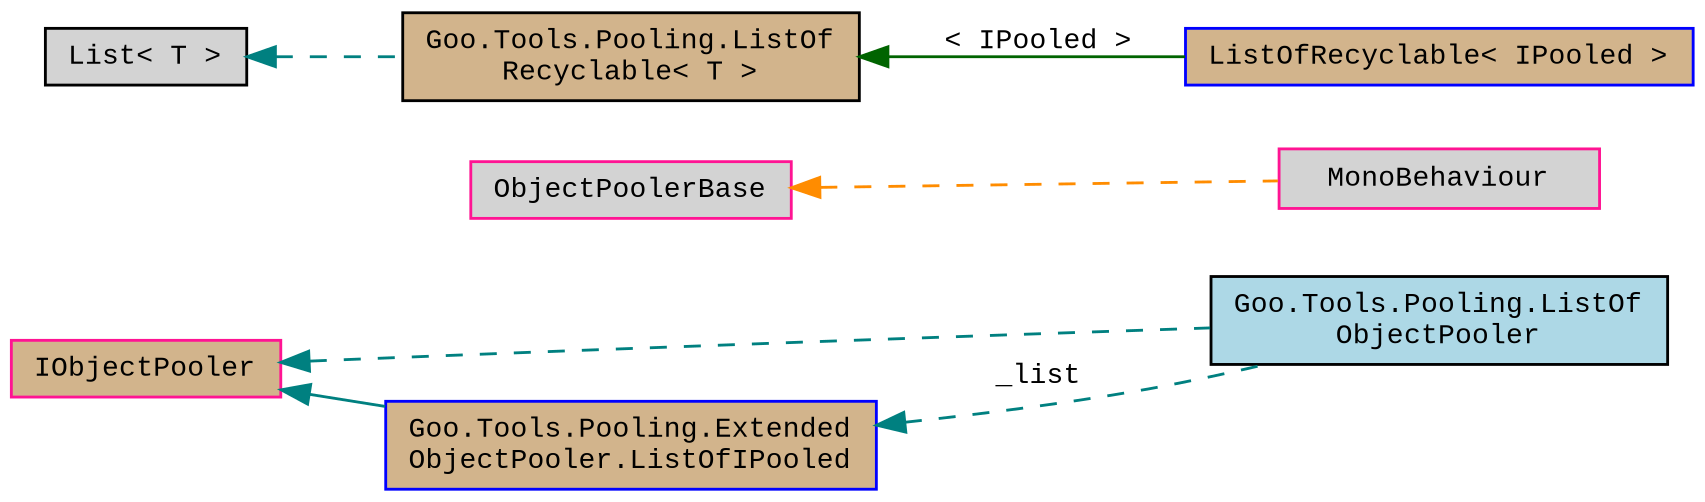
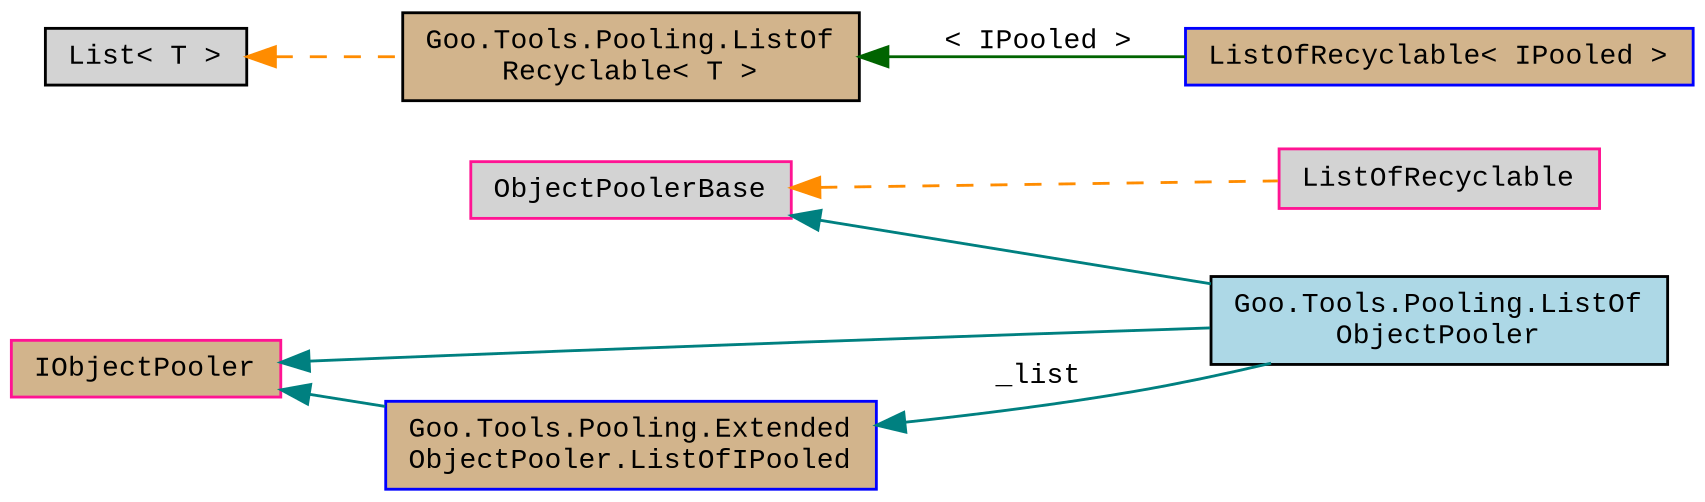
edge "Goo.Tools.Pooling.ListOf Recyclable< T >" -> "List< T >": color teal -> darkorange
node "MonoBehaviour": label "MonoBehaviour" -> "ListOfRecyclable"
edge "Goo.Tools.Pooling.ListOf ObjectPooler" -> "ObjectPoolerBase": added
edge "Goo.Tools.Pooling.ListOf ObjectPooler" -> "IObjectPooler": style dashed -> solid
edge "Goo.Tools.Pooling.ListOf ObjectPooler" -> "Goo.Tools.Pooling.Extended ObjectPooler.ListOfIPooled": style dashed -> solid
